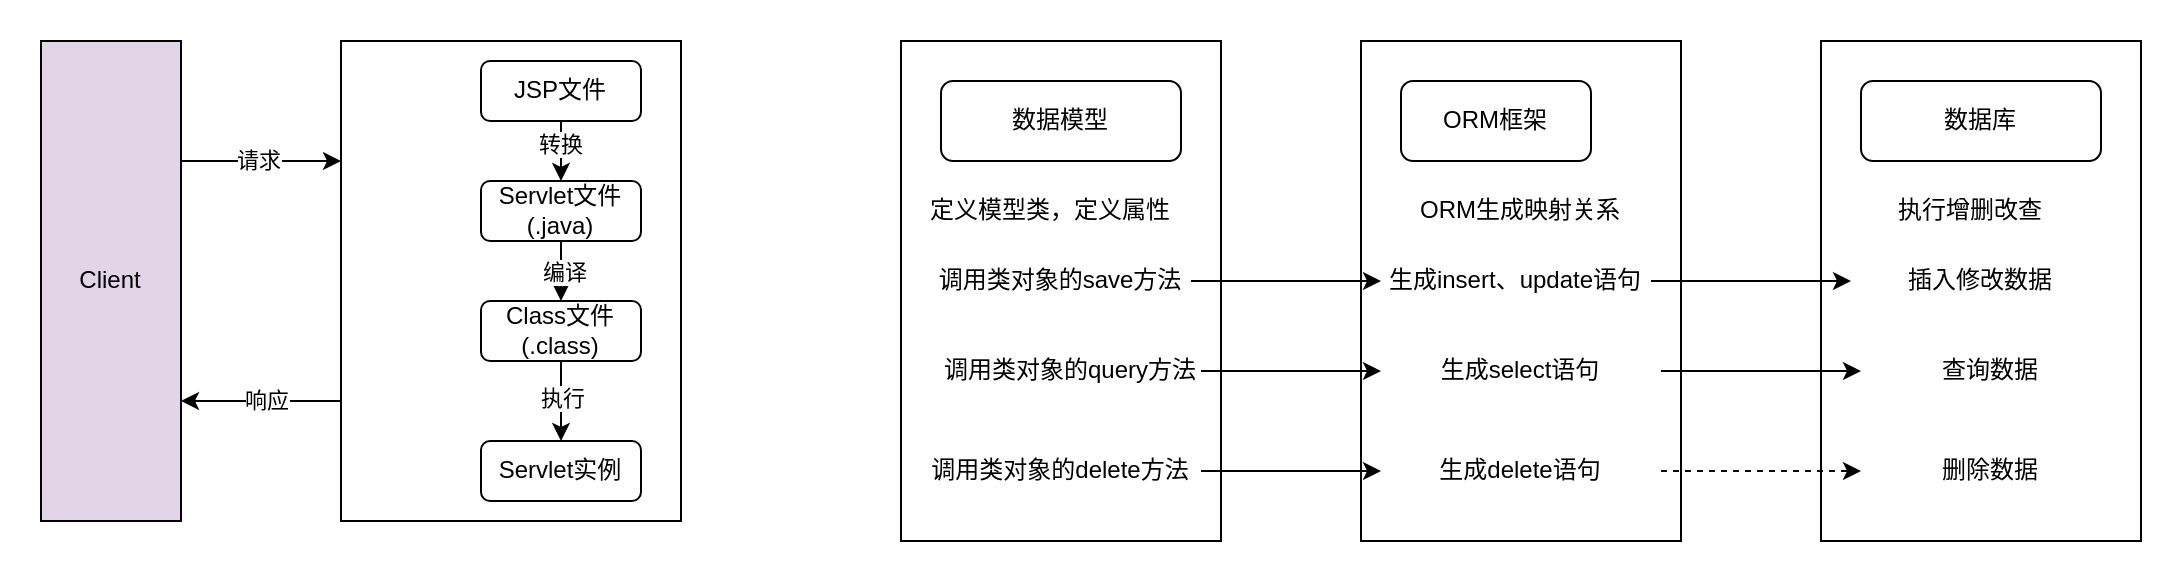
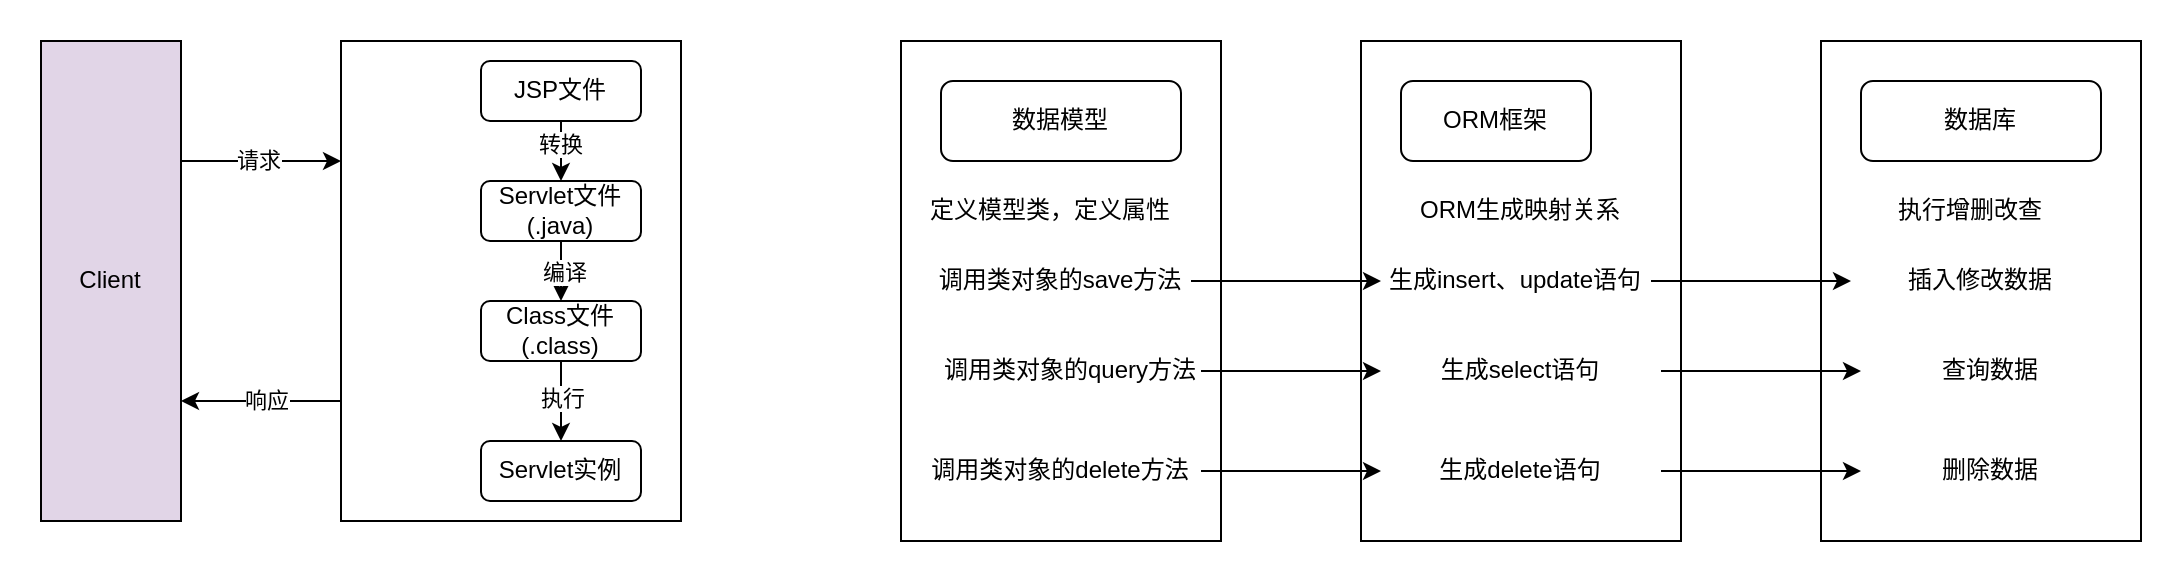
edge "生成delete语句" -> "删除数据": style dashed -> solid
